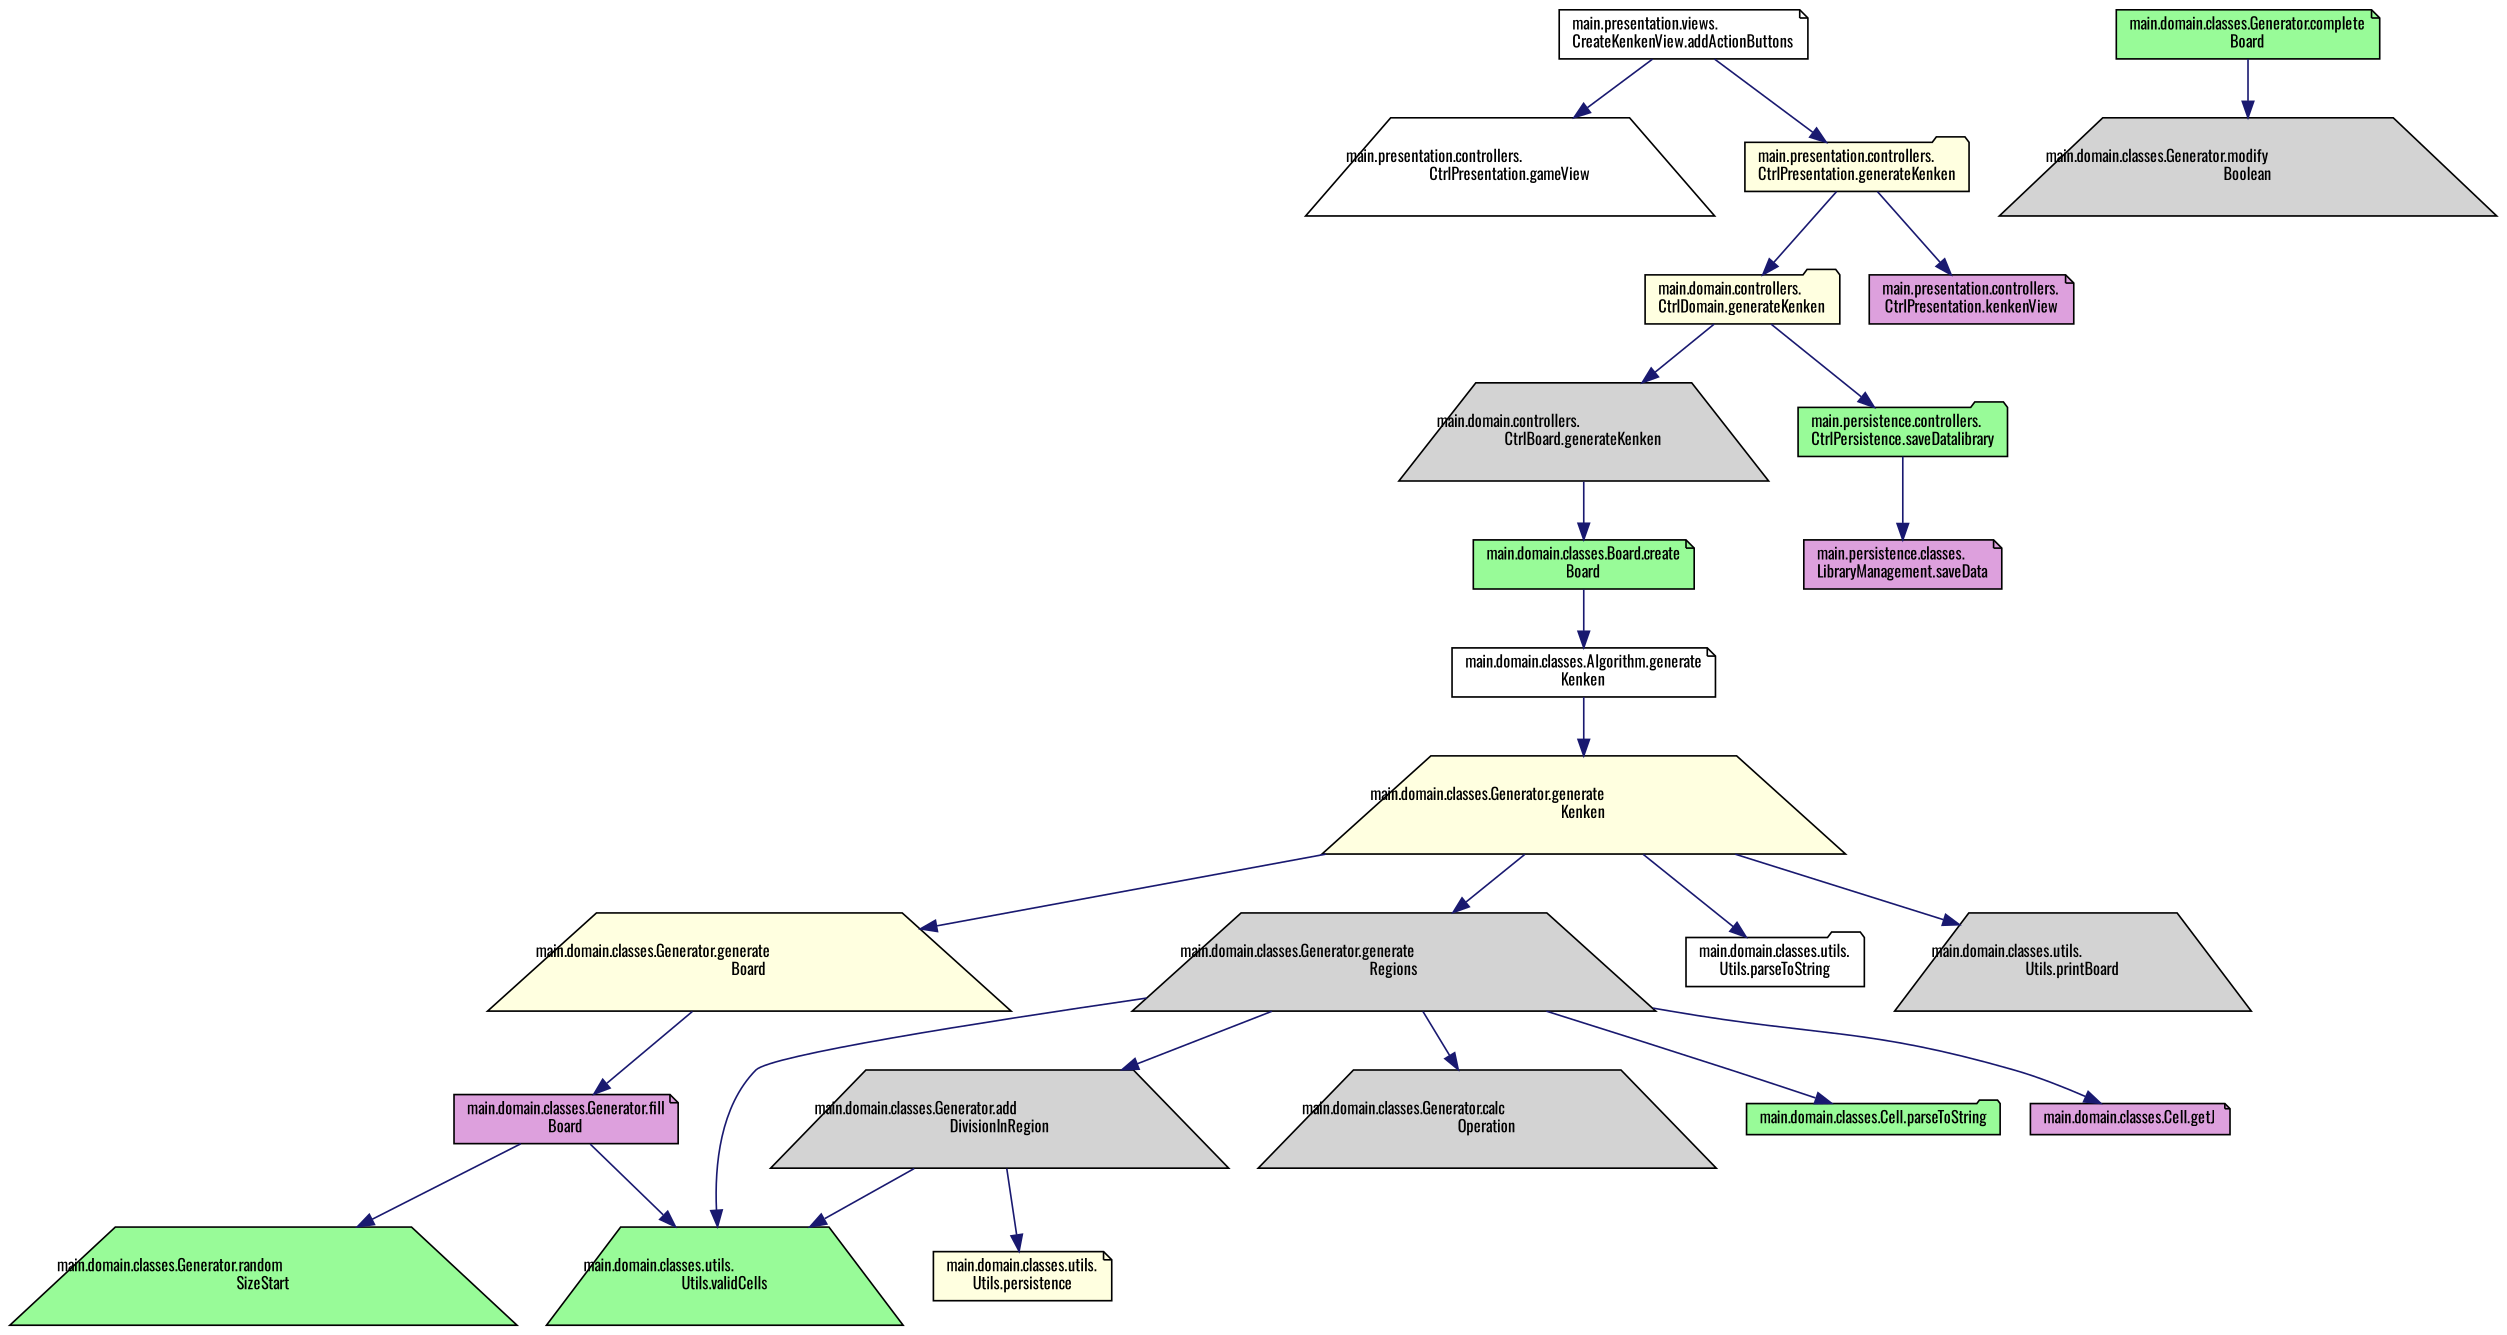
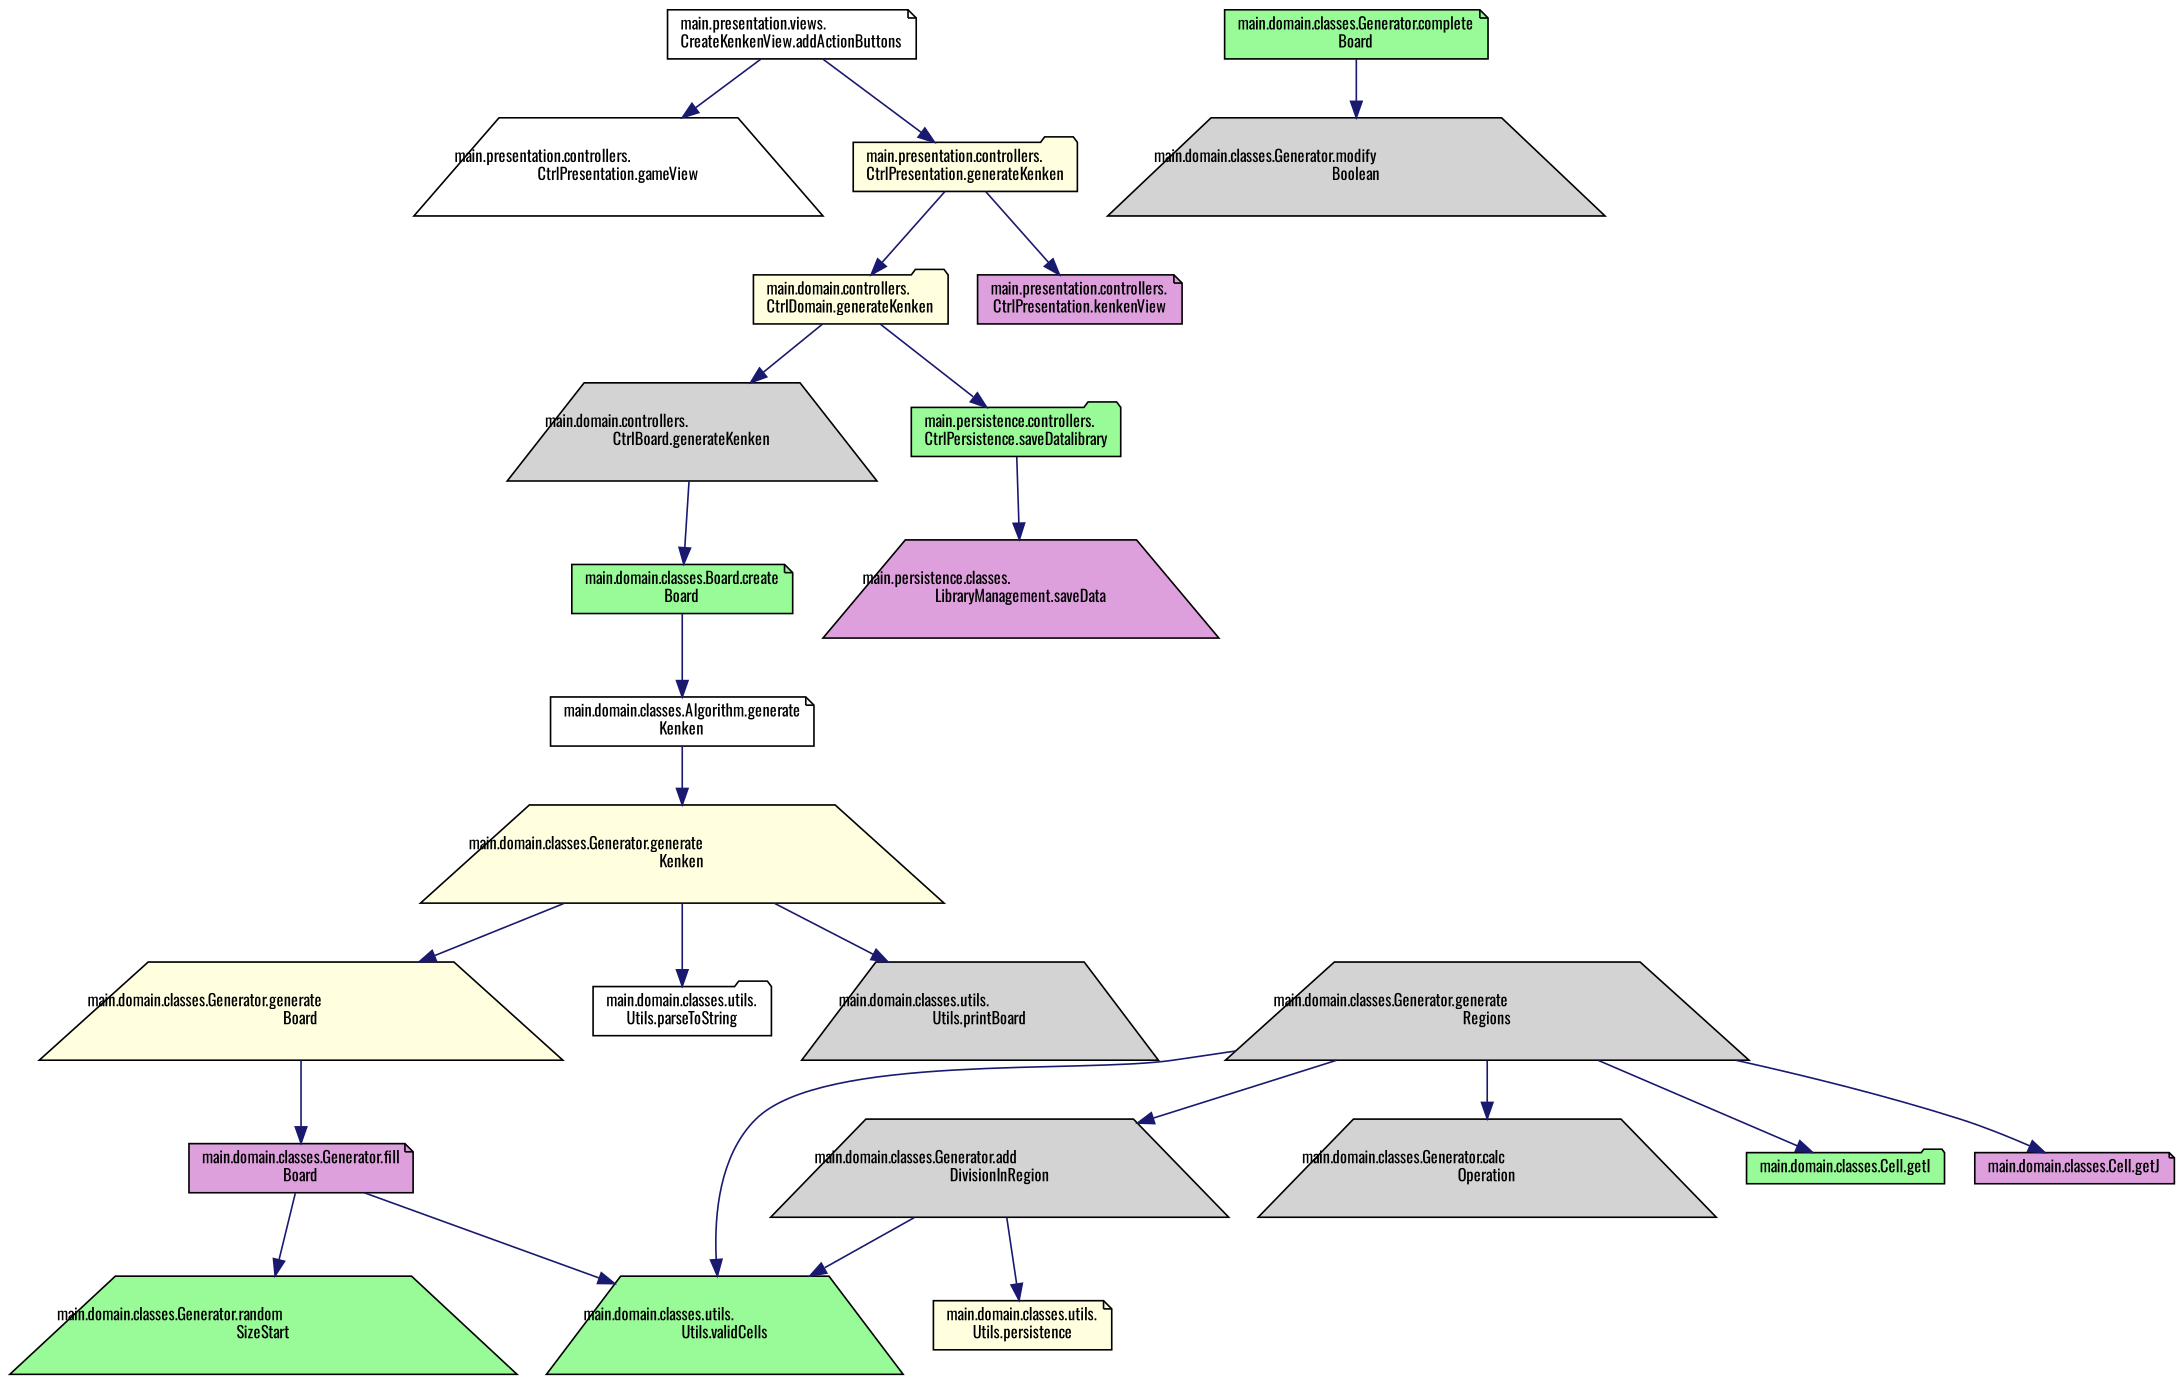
node "main.persistence.classes. LibraryManagement.saveData": shape note -> trapezium
edge "main.domain.classes.Generator.generate Kenken" -> "main.domain.classes.Generator.generate Regions": removed
node "main.domain.classes.Cell.parseToString": label "main.domain.classes.Cell.parseToString" -> "main.domain.classes.Cell.getI"
